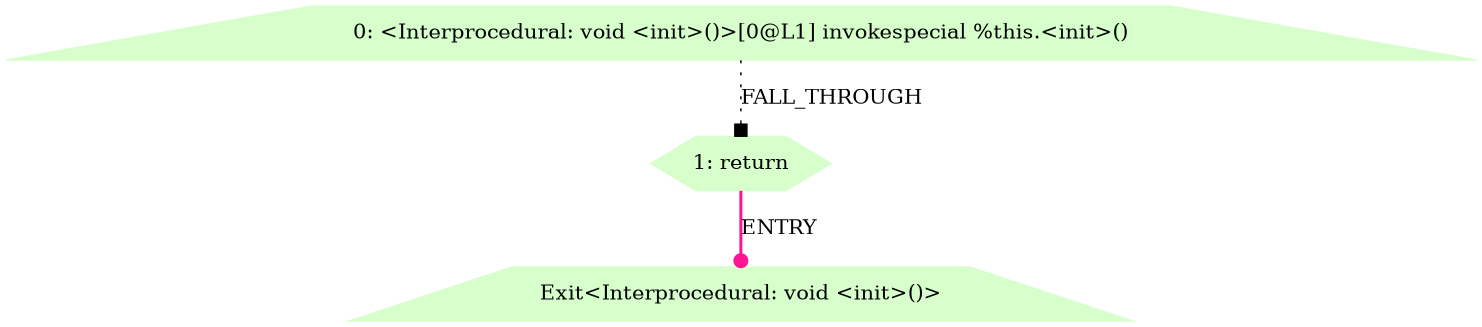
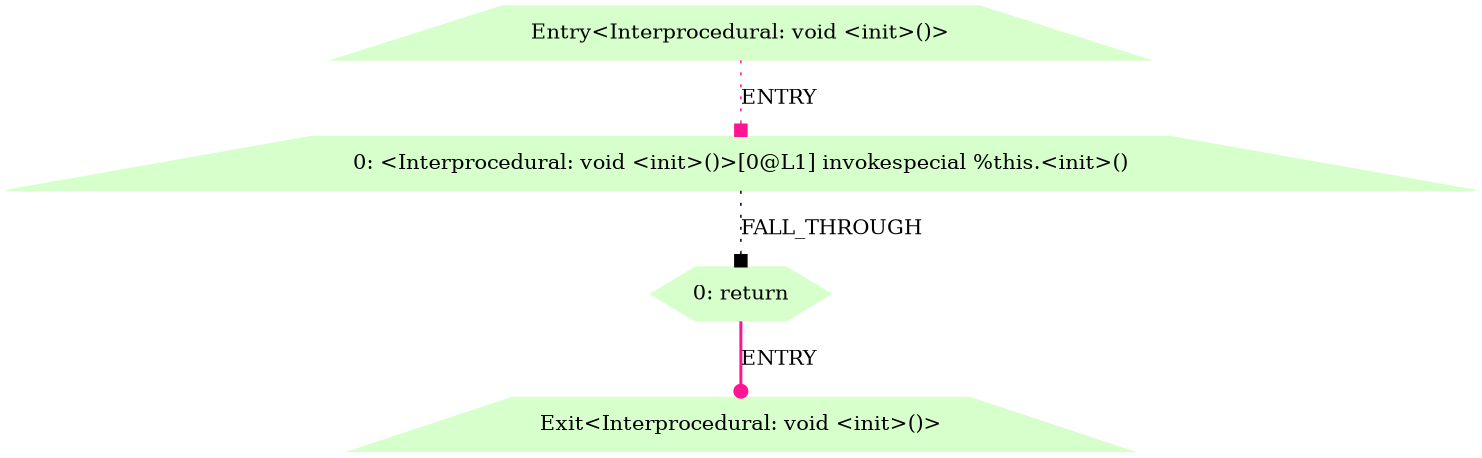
node "Entry<Interprocedural: void <init>()>": added
node "1: return": label "1: return" -> "0: return"
